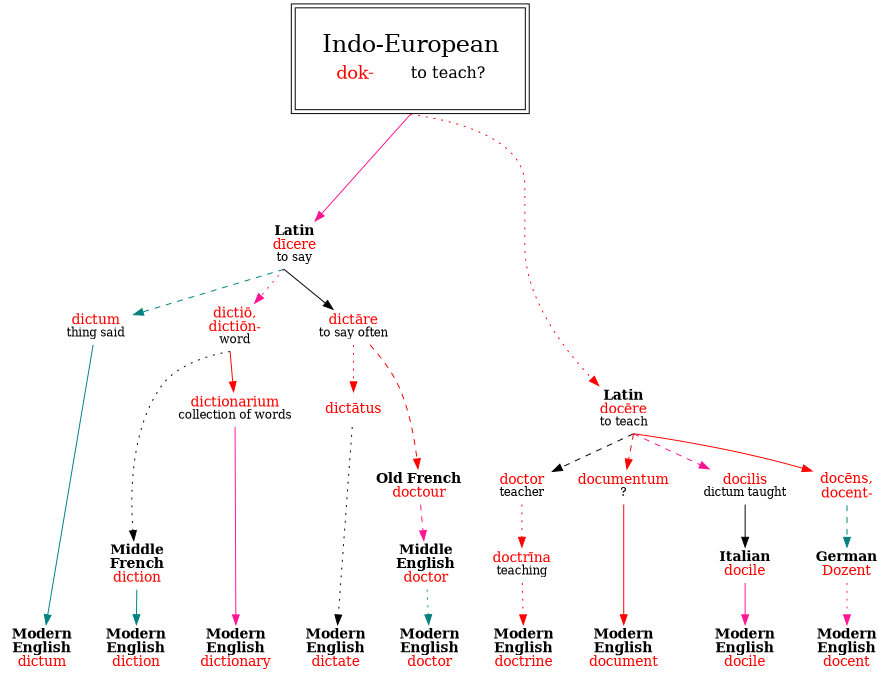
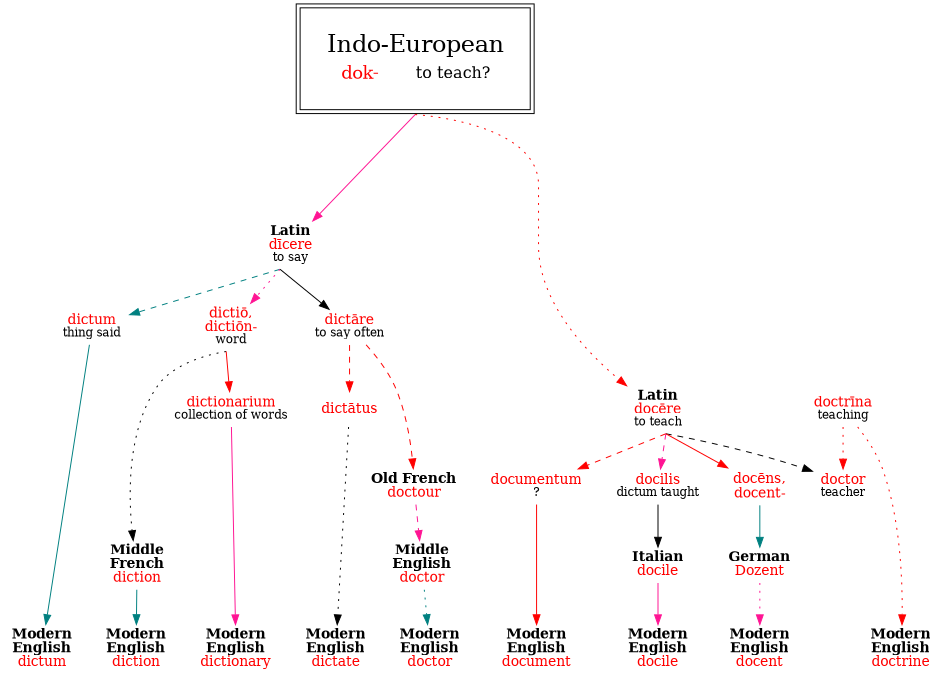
edge "dictāre" -> "dictātus": style dotted -> dashed
edge "doctor" -> "doctrīna": reversed
edge "docēns," -> "German": style dashed -> solid
